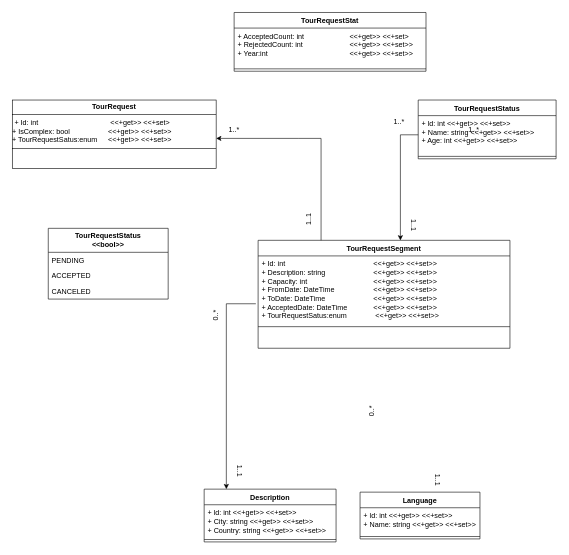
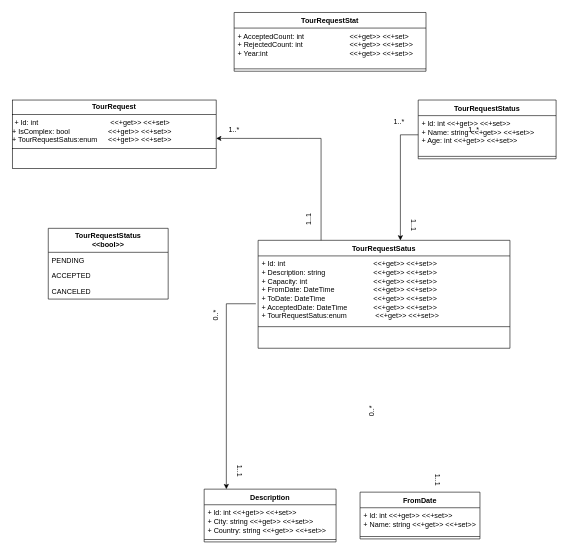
node "TourRequestSegment": label "TourRequestSegment" -> "TourRequestSatus"
node "Language": label "Language" -> "FromDate"
